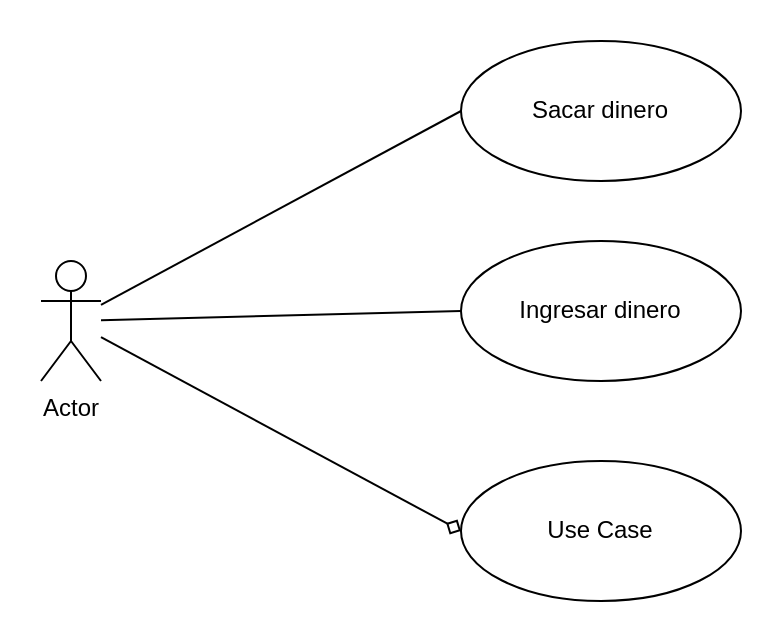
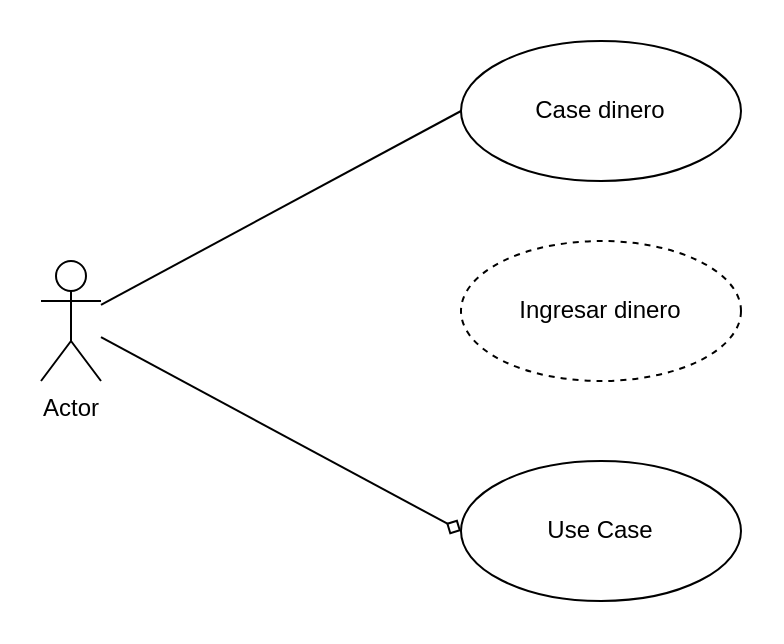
node "Sacar dinero": label "Sacar dinero" -> "Case dinero"
node "Ingresar dinero": style solid -> dashed
edge "Ingresar dinero" -- "Actor": removed
